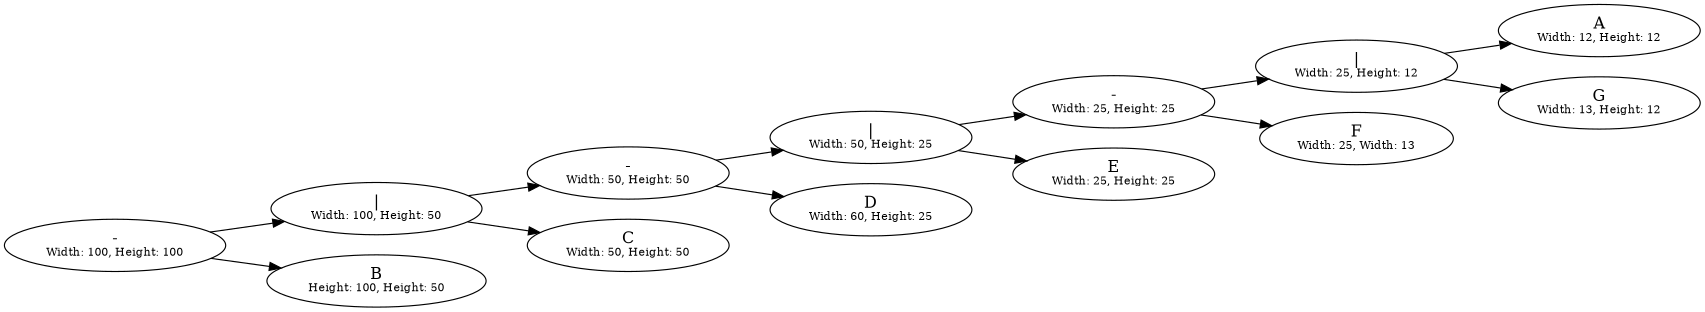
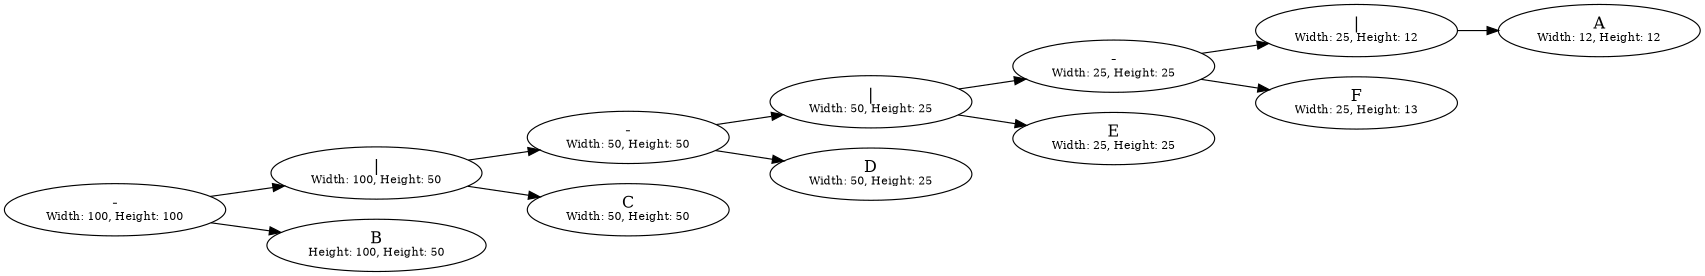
node "G": removed
node "F": text "Width: 25, Width: 13" -> "Width: 25, Height: 13"
node "D": text "Width: 60, Height: 25" -> "Width: 50, Height: 25"
